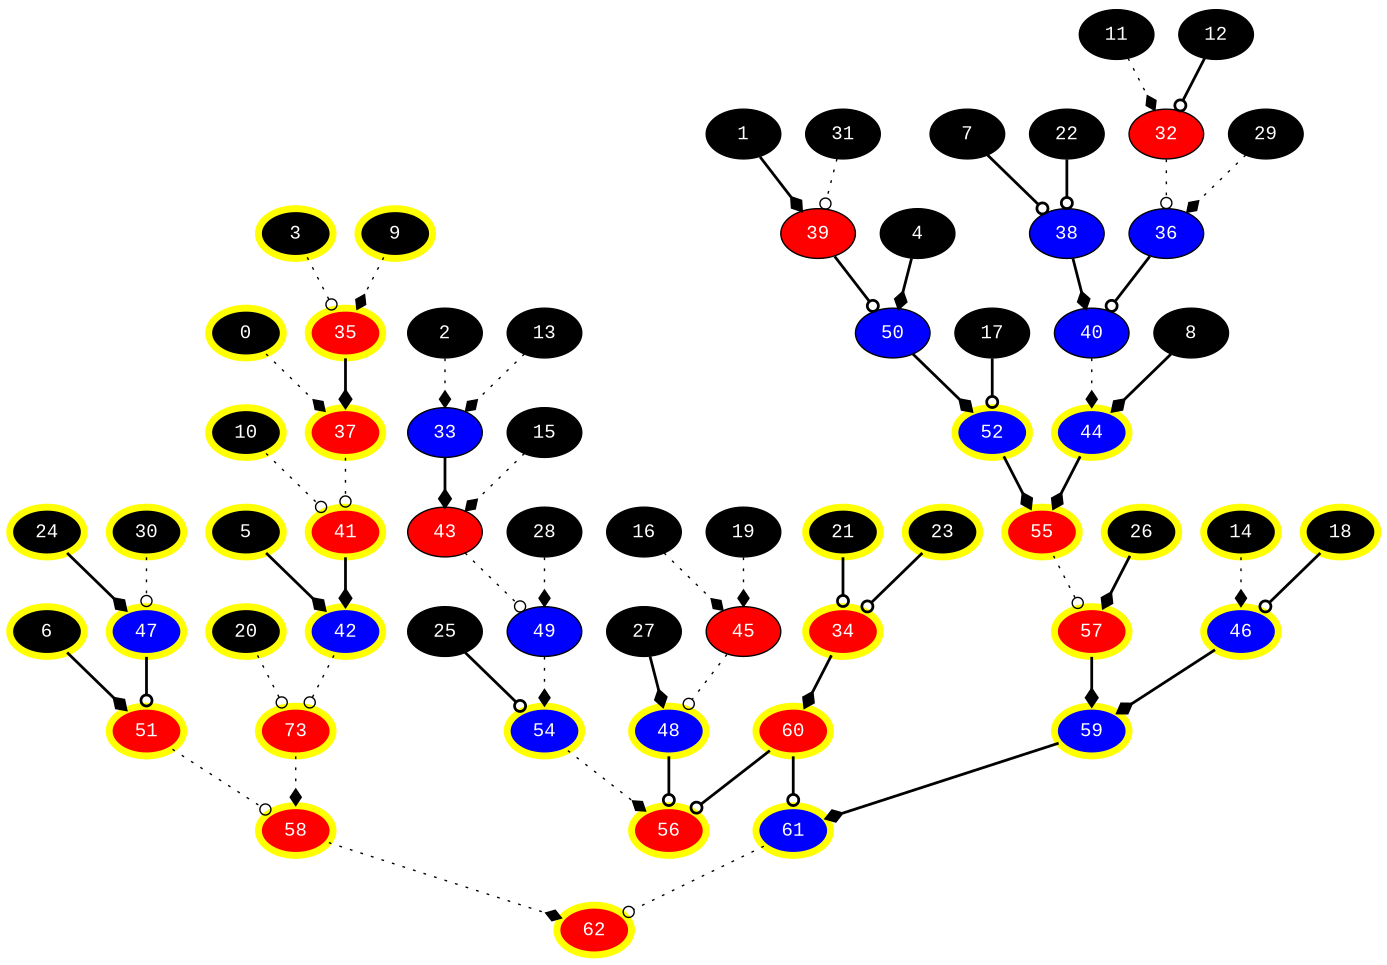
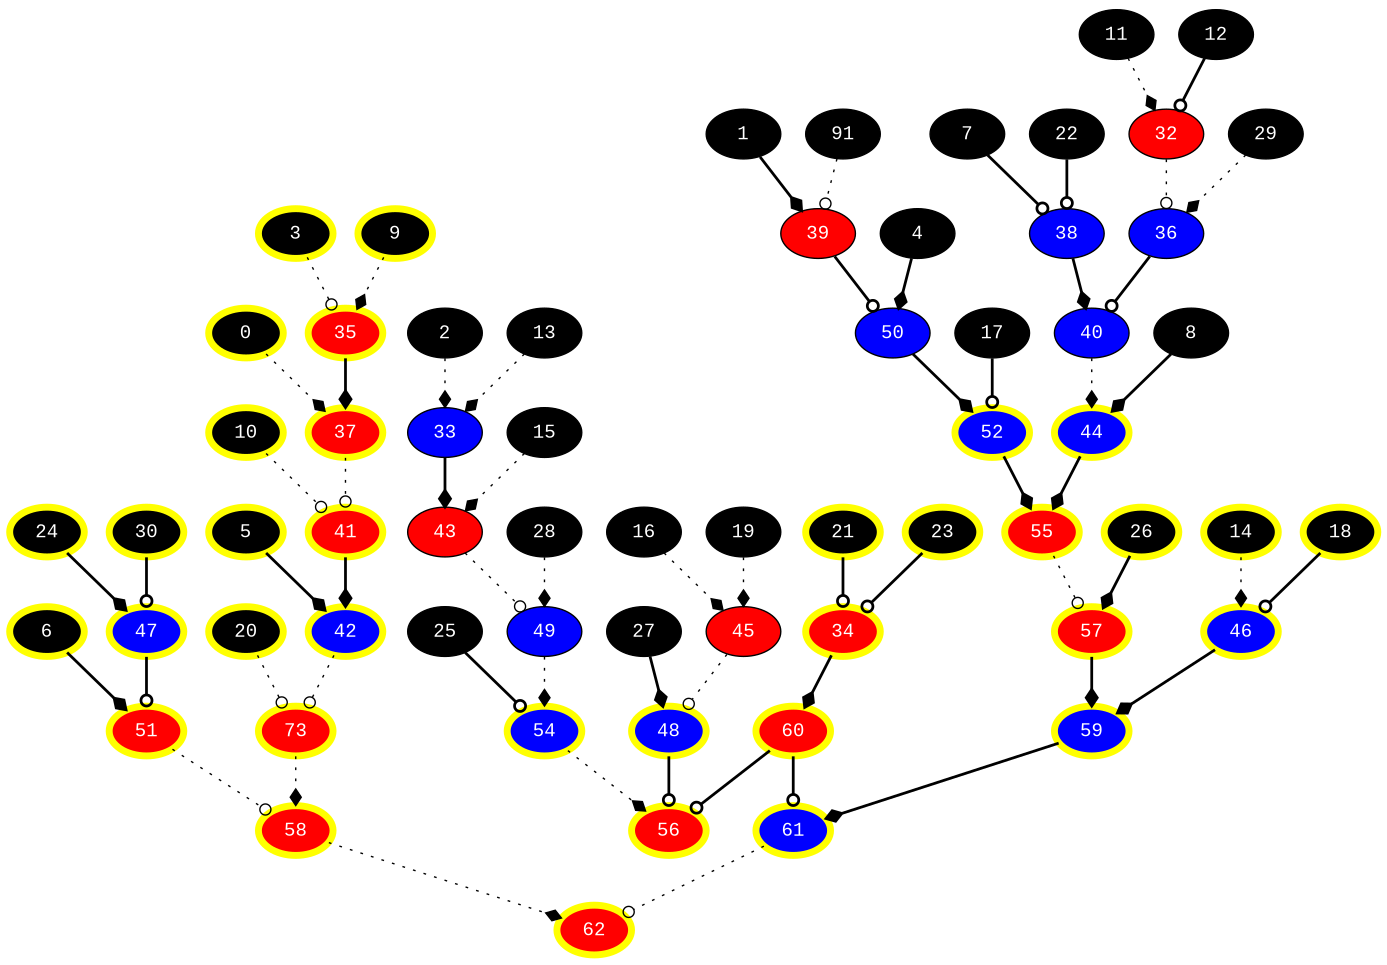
node "31": label "31" -> "91"
edge "30" -> "47": style dotted -> bold
